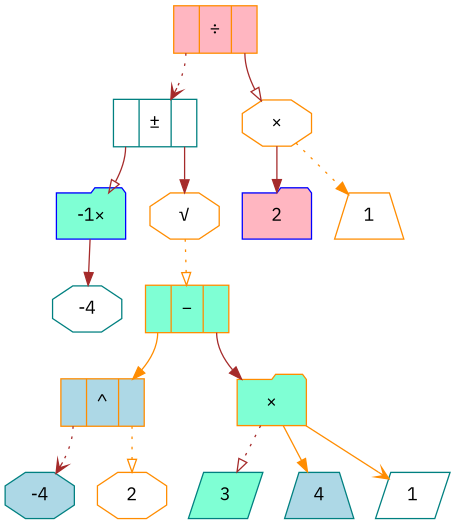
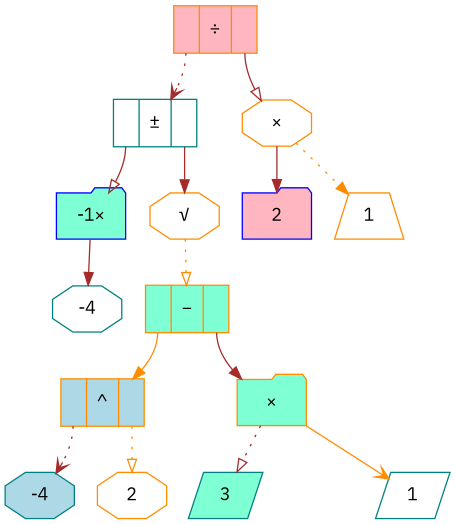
node "4": removed
